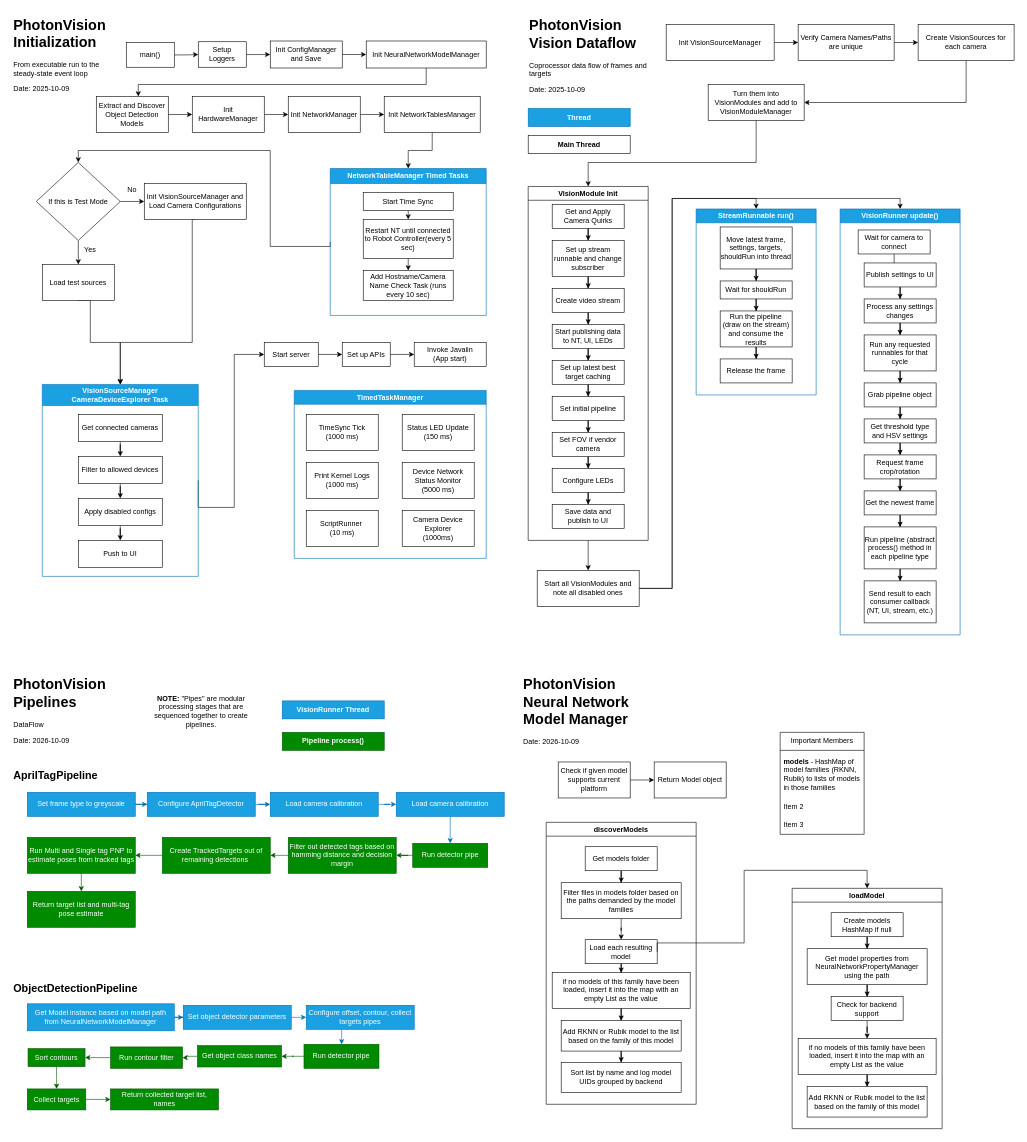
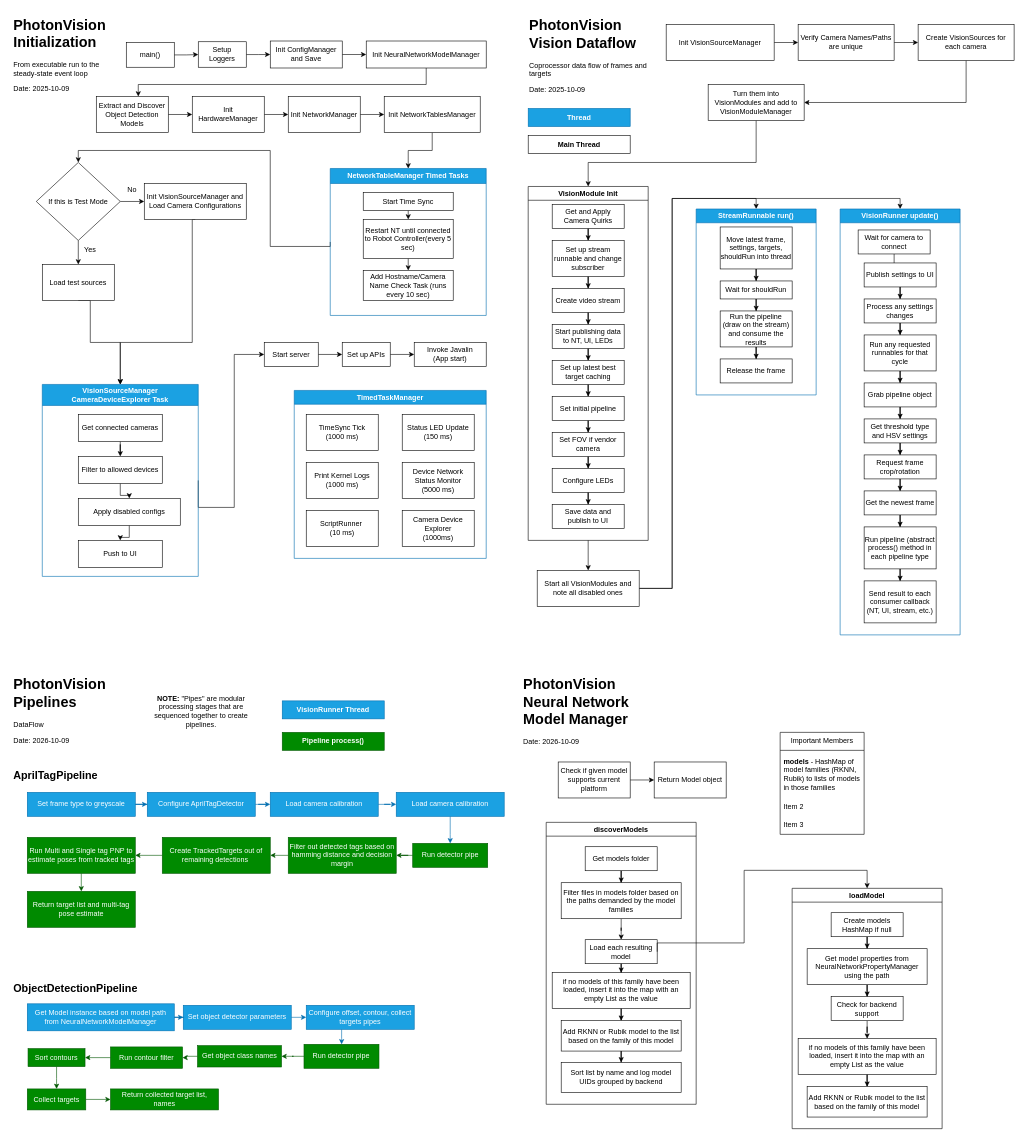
node "Apply disabled configs": size 84x27 -> 102x27
